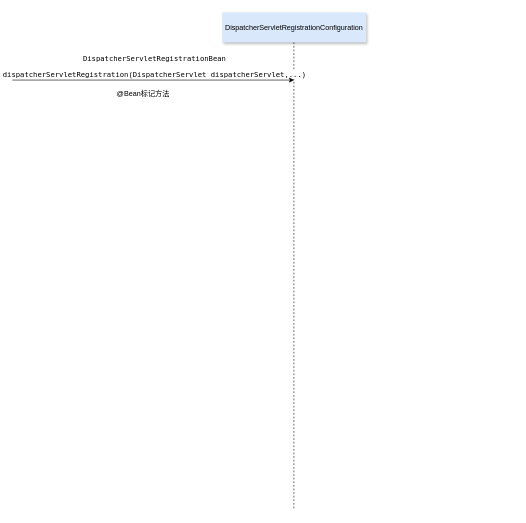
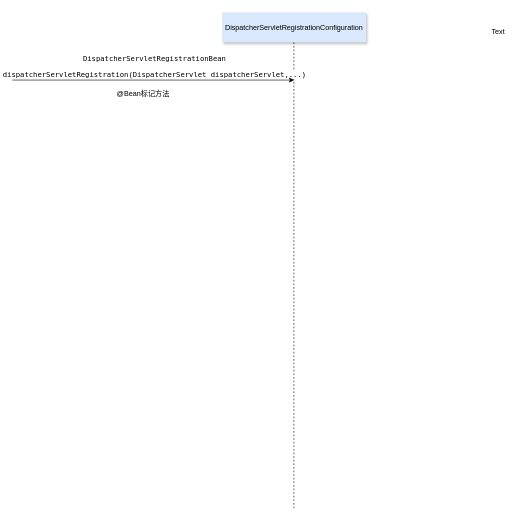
node "Text": added
